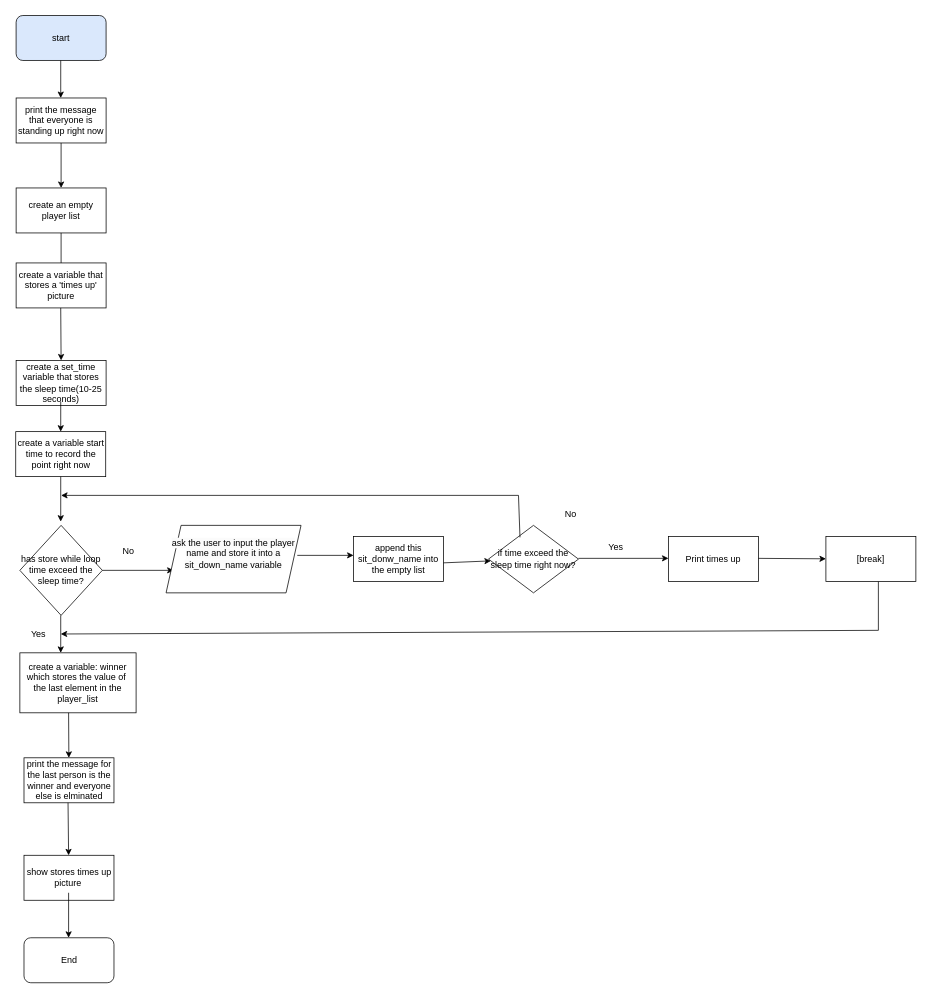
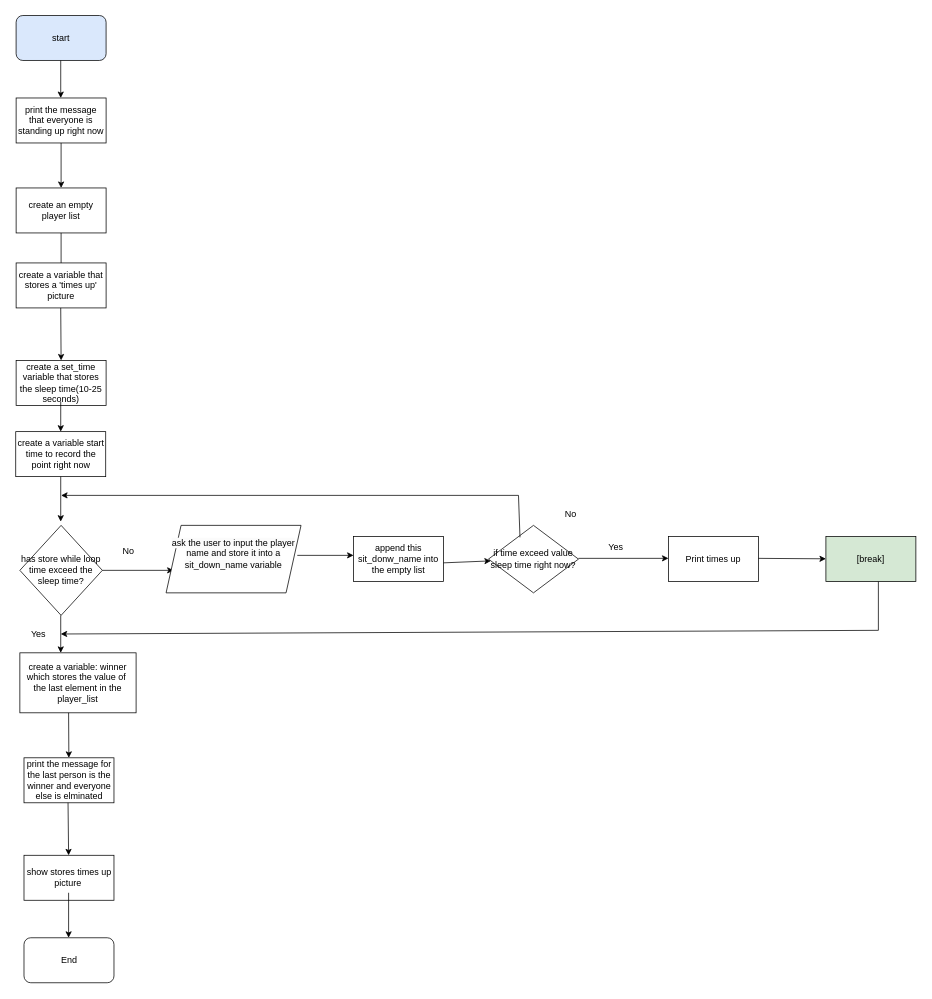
node "if time exceed the sleep time right now?": label "if time exceed the sleep time right now?" -> "if time exceed value sleep time right now?"
node "[break]": fillcolor #ffffff -> #d5e8d4
